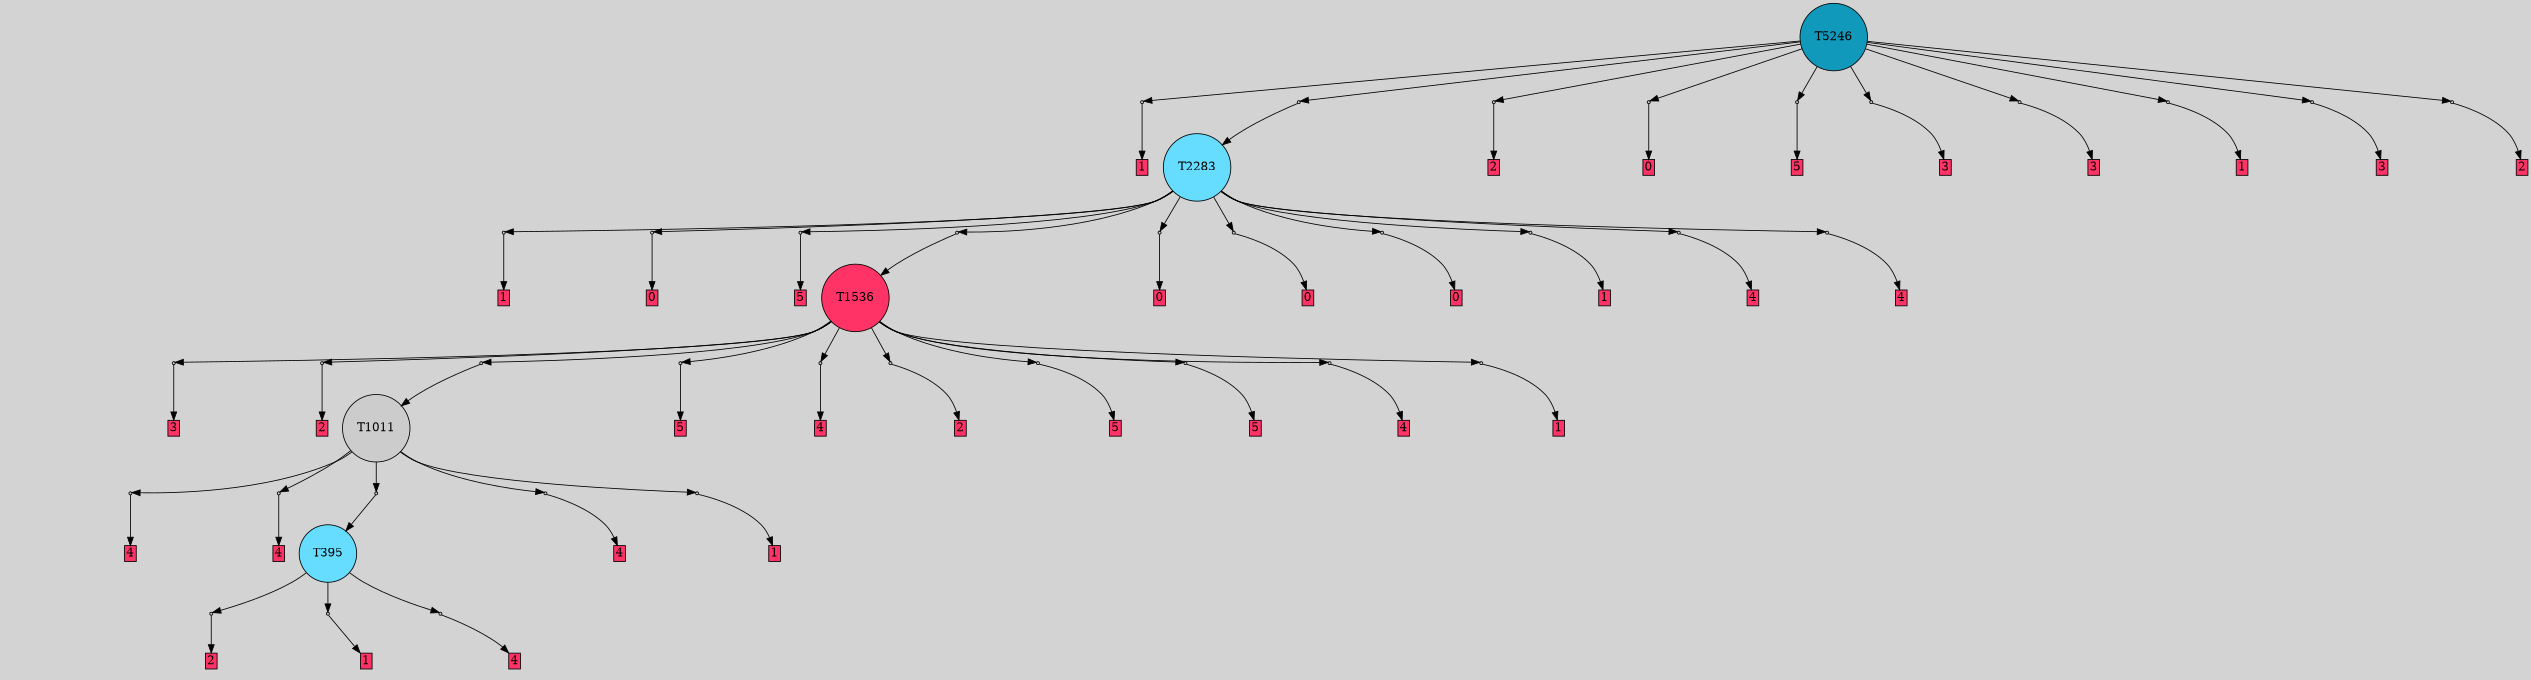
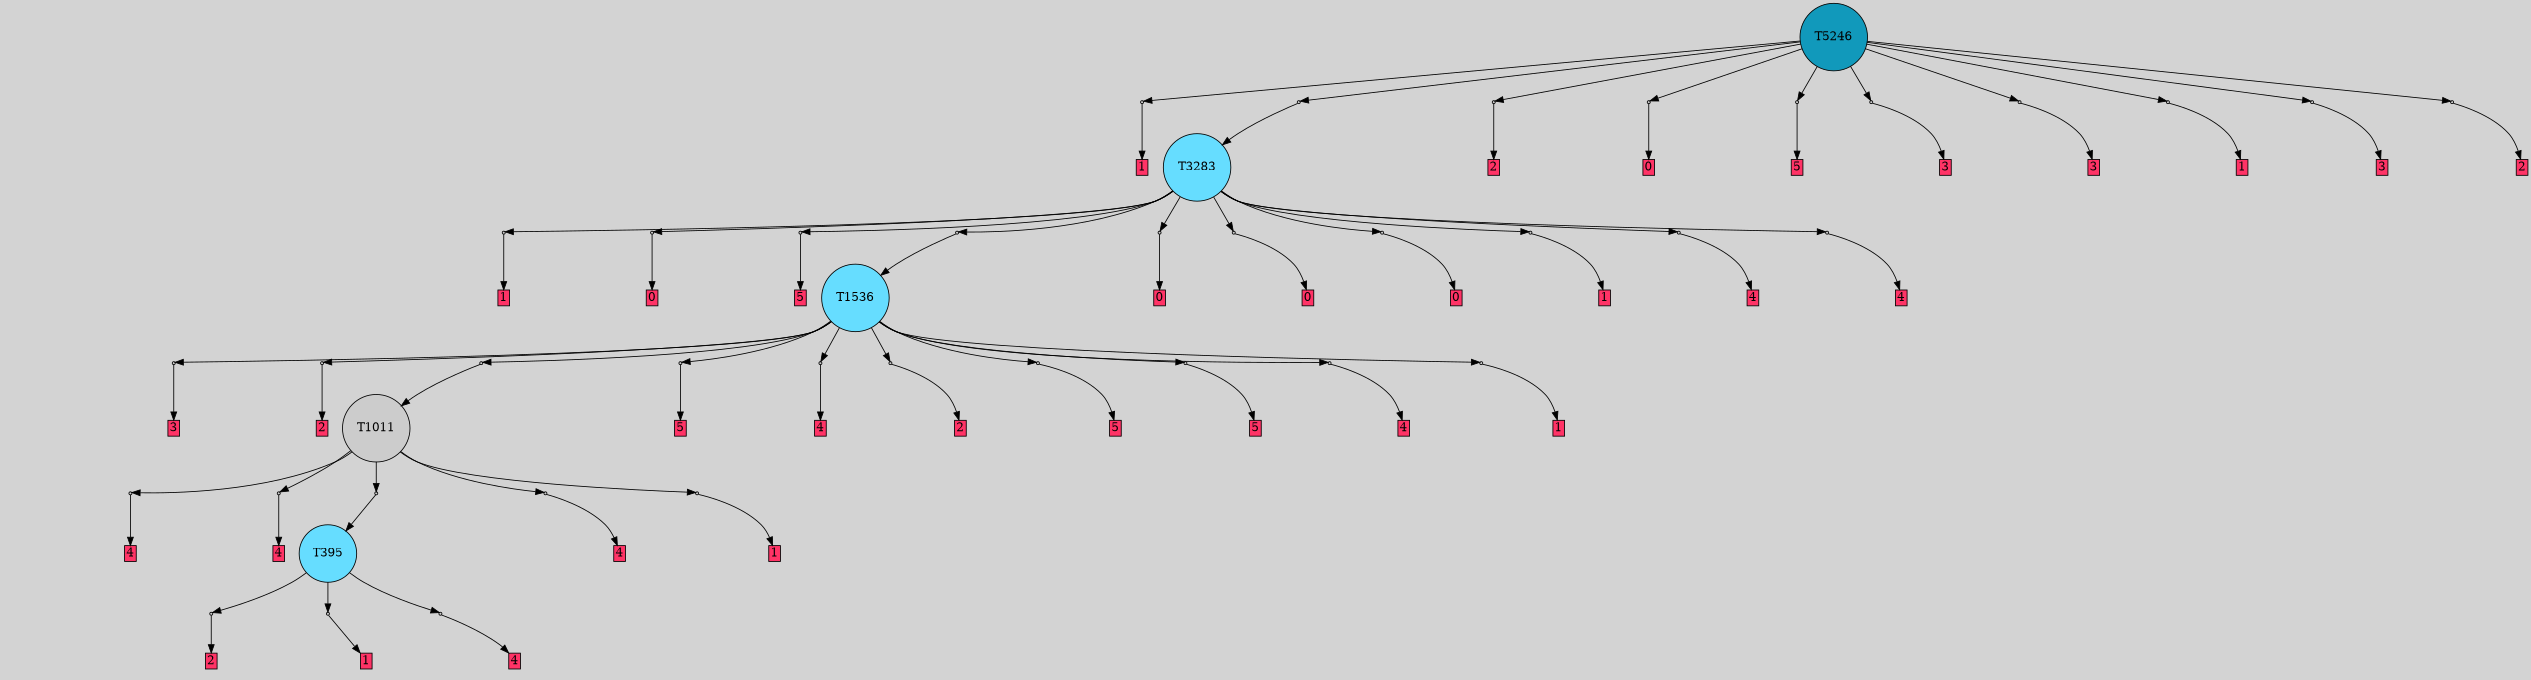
node "T2283": label "T2283" -> "T3283"
node "T1536": fillcolor #ff3366 -> #66ddff
